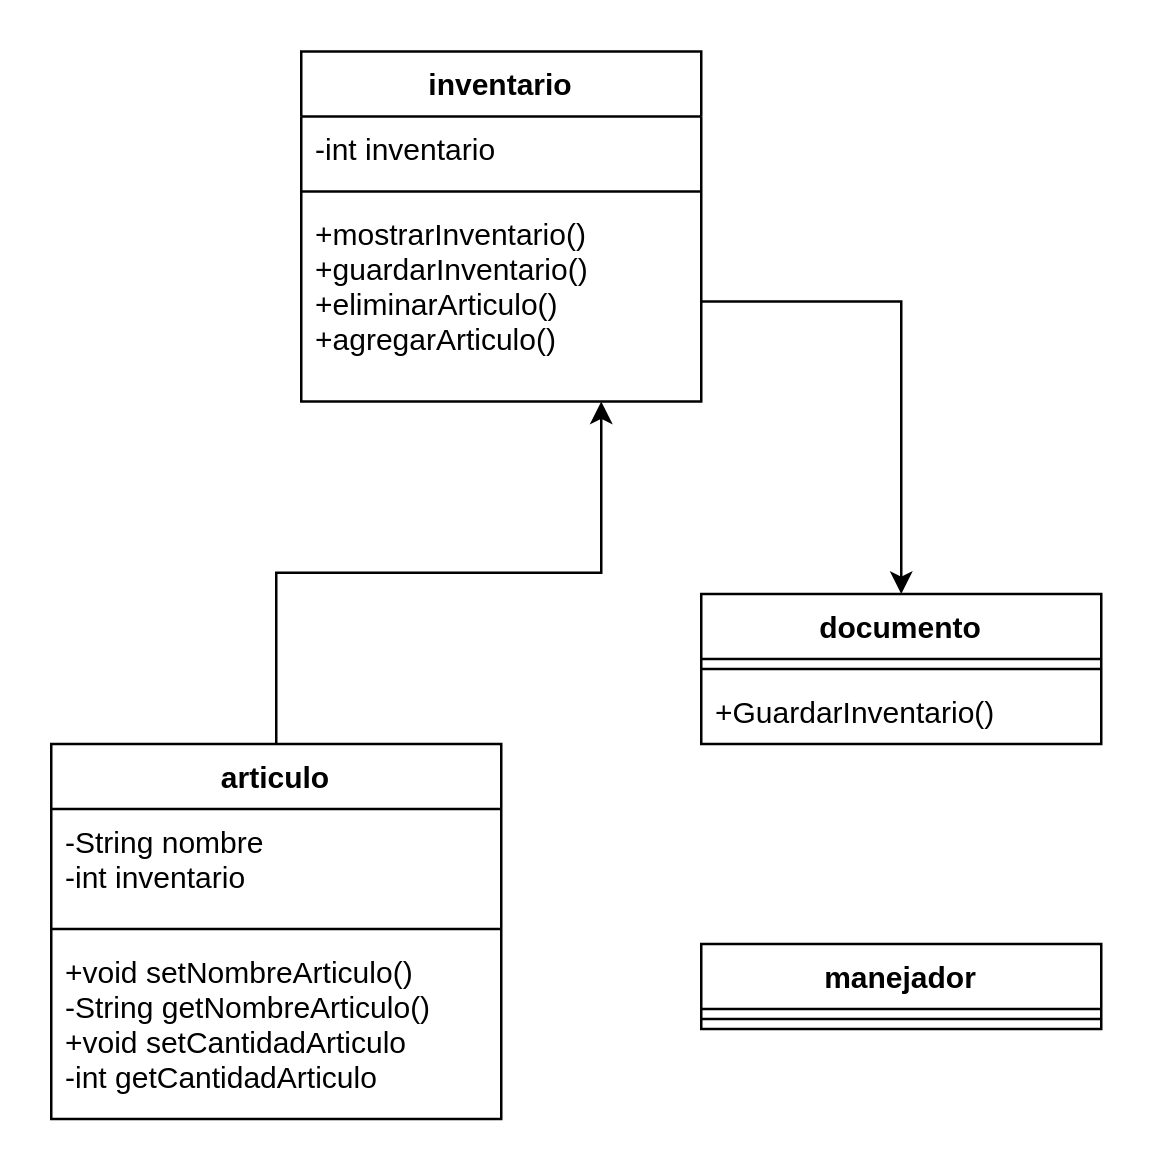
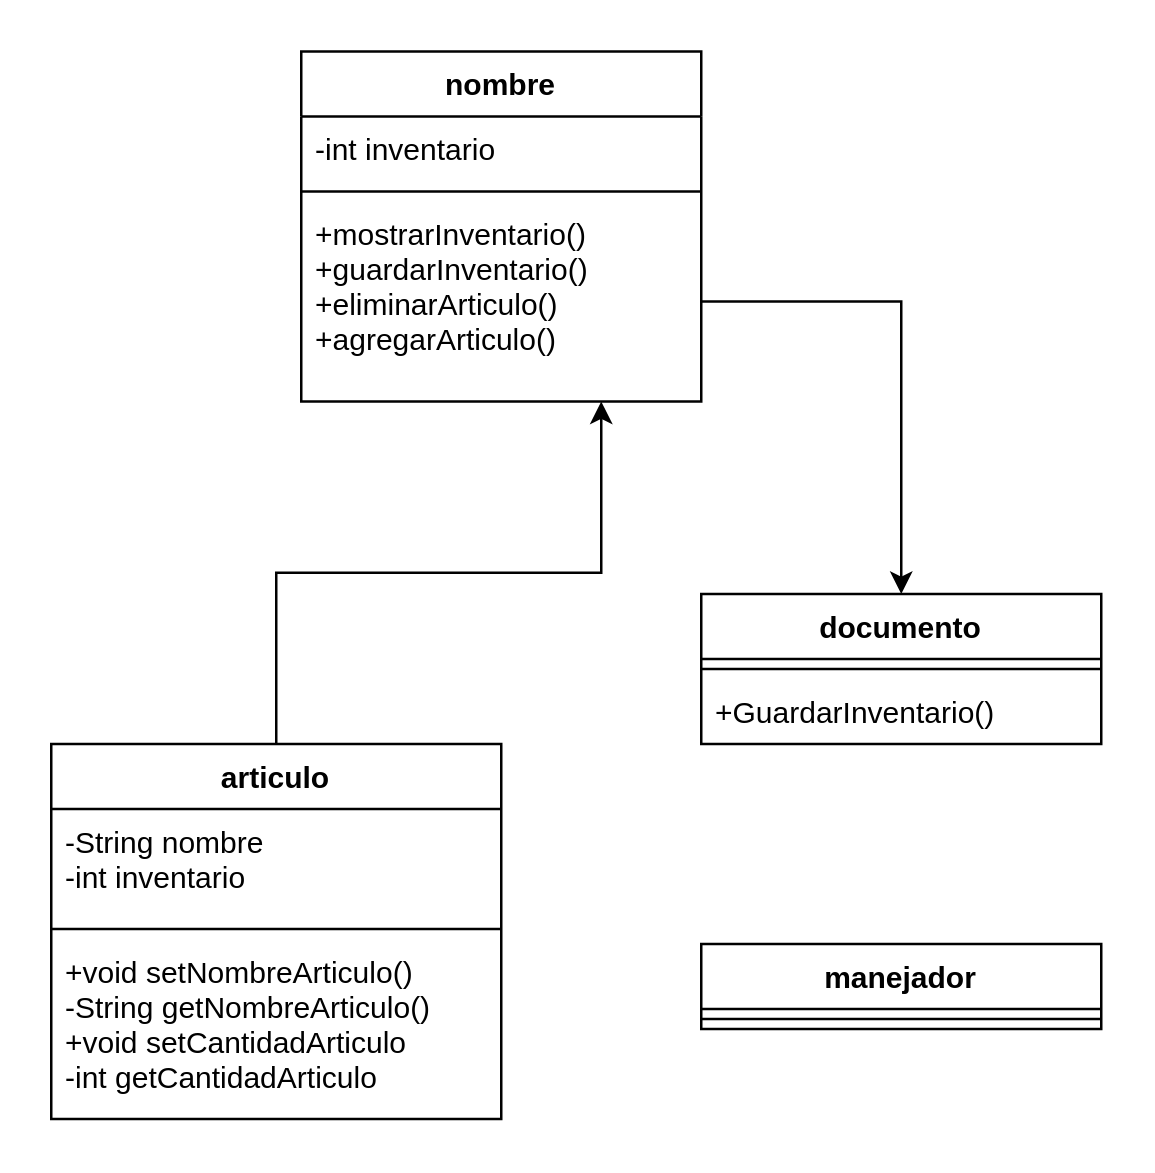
node "inventario": label "inventario" -> "nombre"
